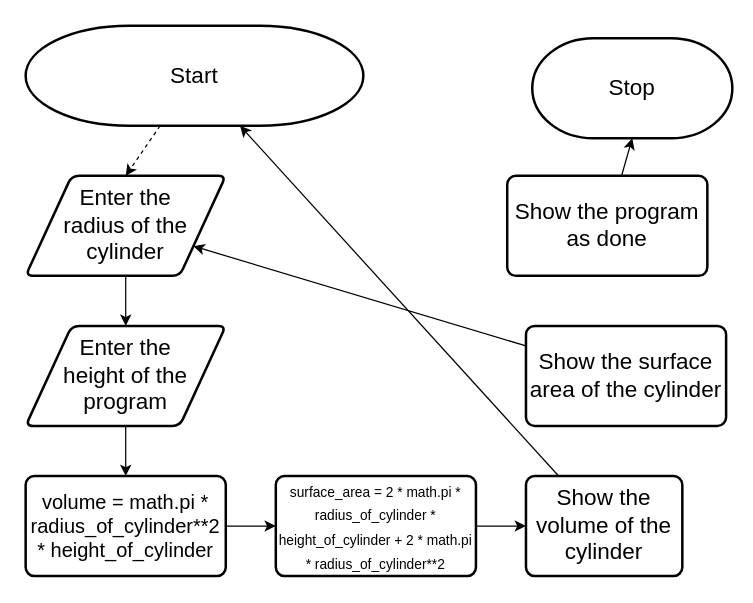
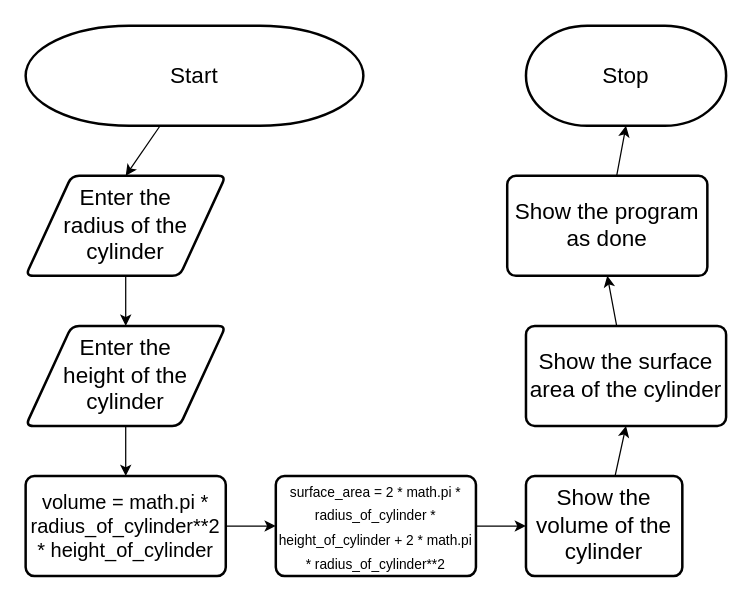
node "Stop": moved (632, 88) -> (626, 76)
edge "Start" -> "Enter the radius of the cylinder": style dashed -> solid
edge "Show the surface area of the cylinder" -> "Enter the radius of the cylinder": now "Show the surface area of the cylinder" -> "Show the program as done"
edge "Show the volume of the cylinder" -> "Start": now "Show the volume of the cylinder" -> "Show the surface area of the cylinder"
node "Enter the height of the program": label "Enter the height of the program" -> "Enter the height of the cylinder"
